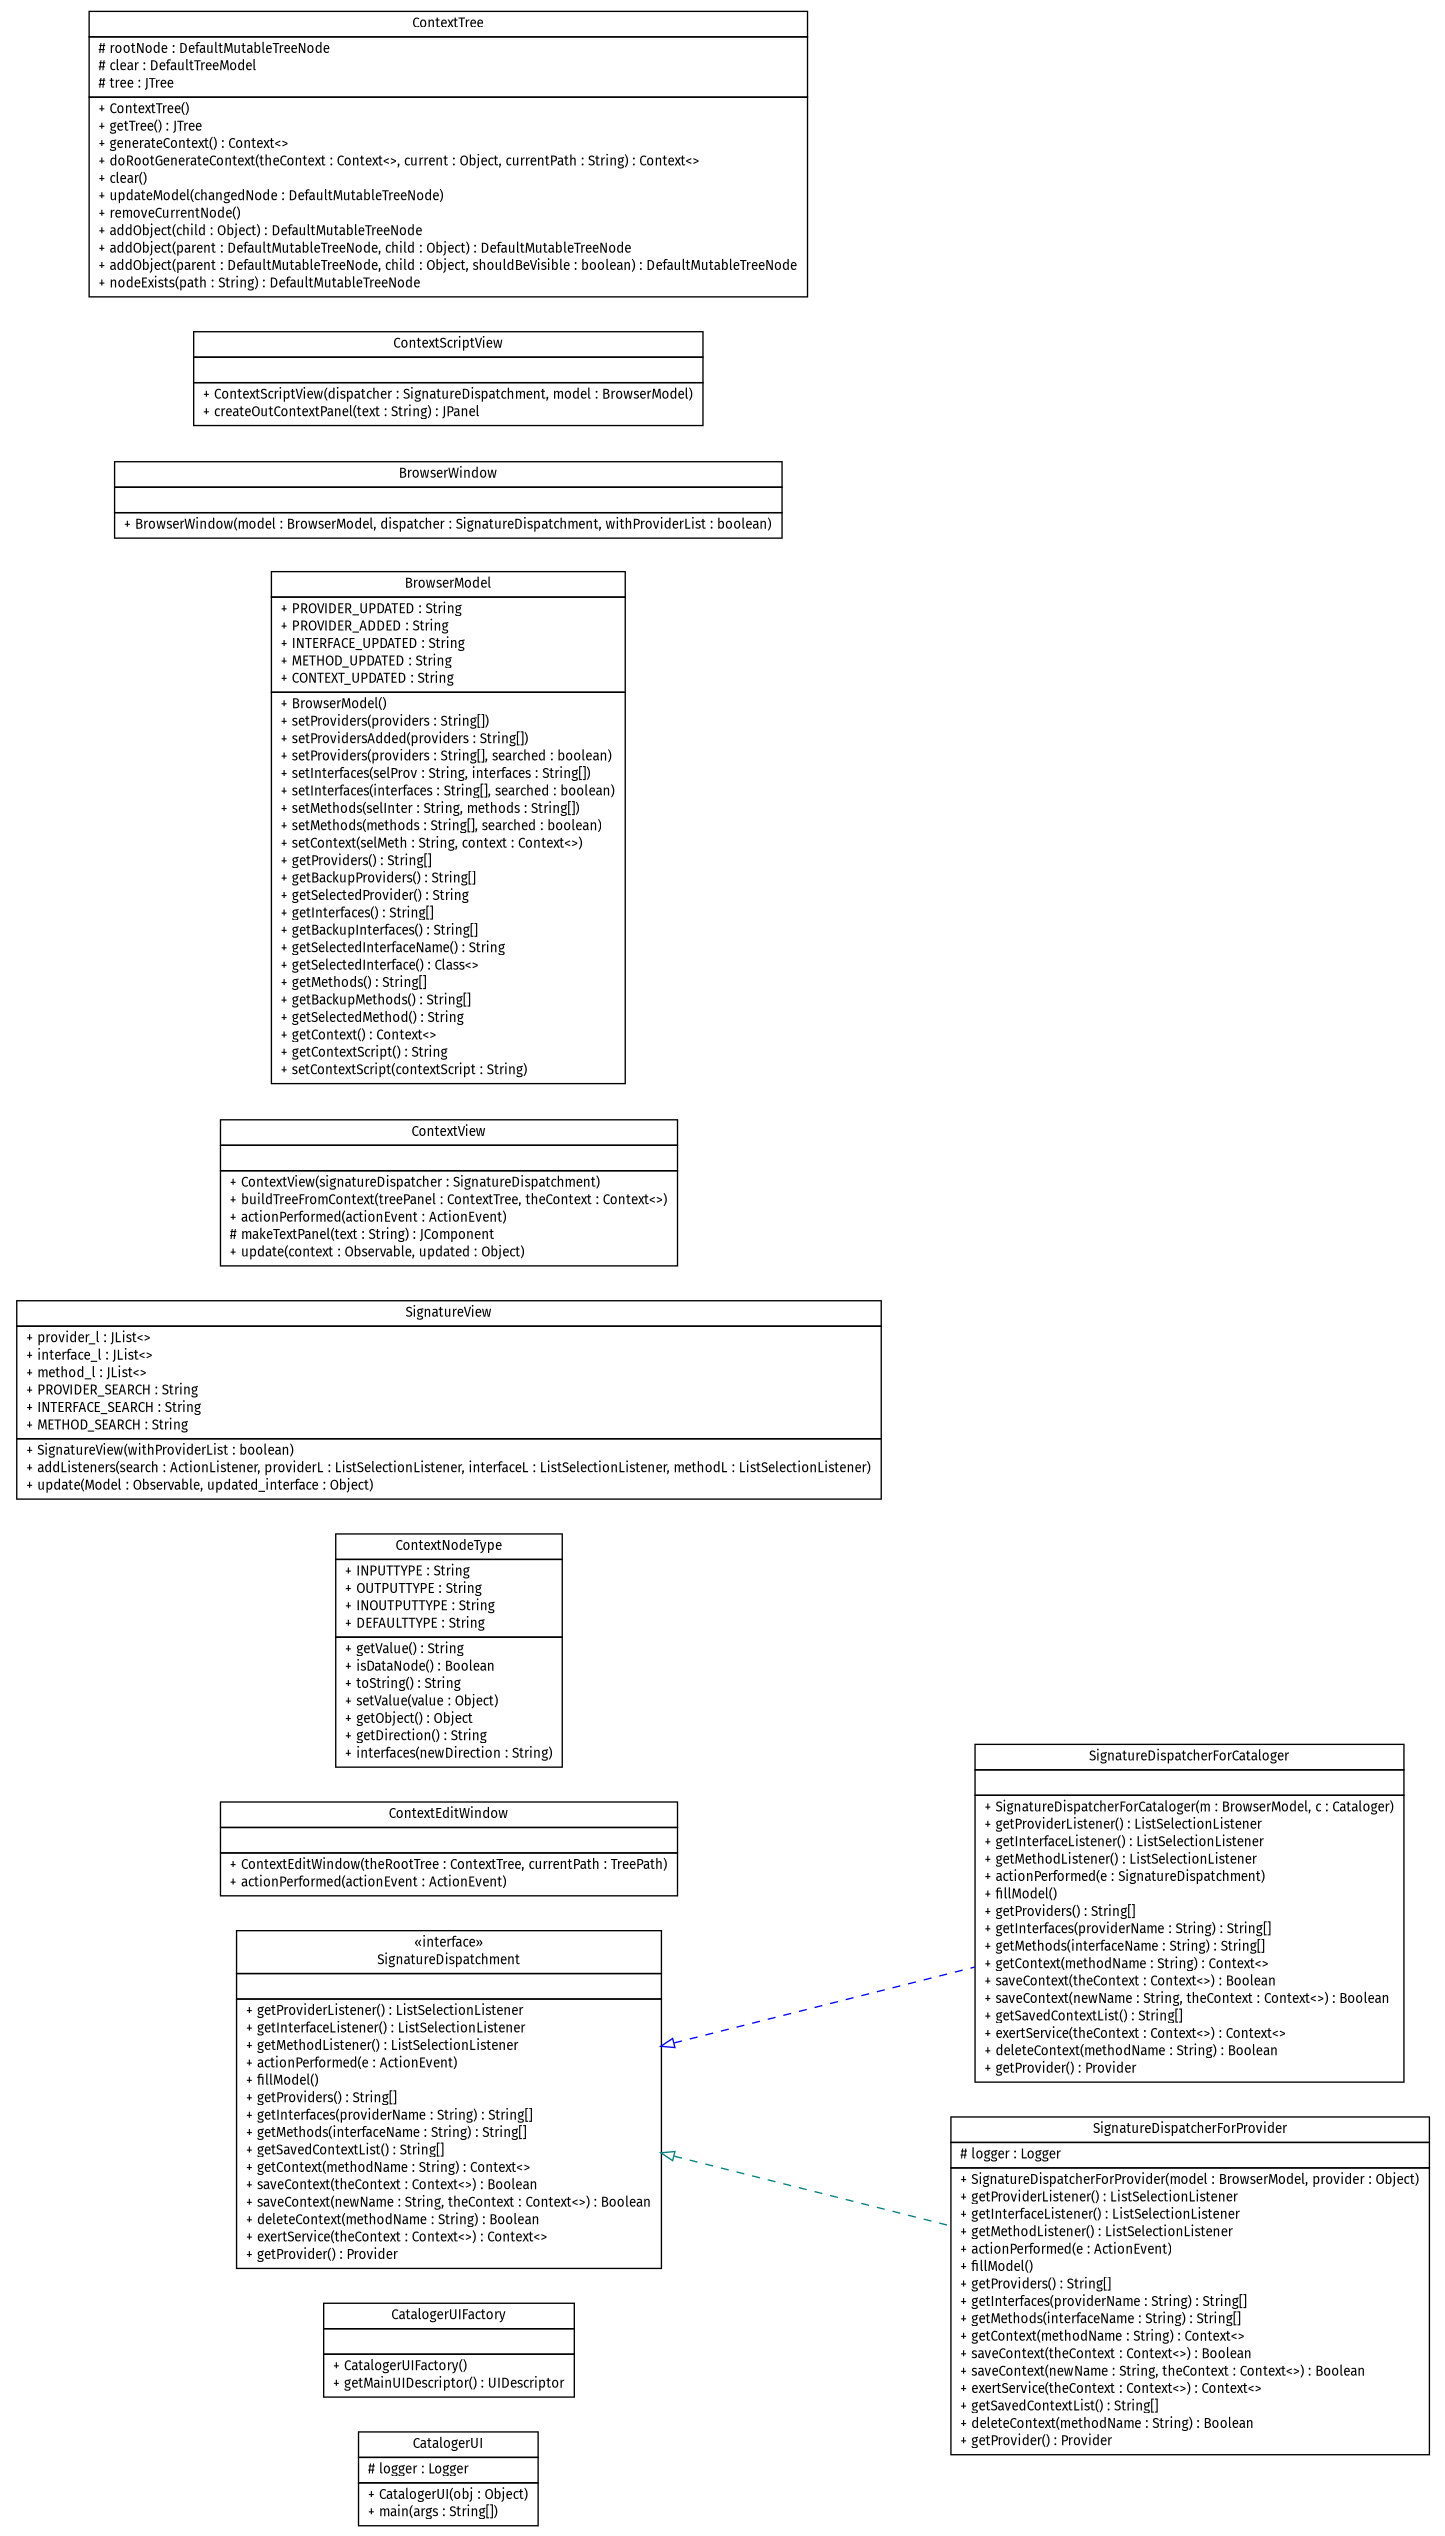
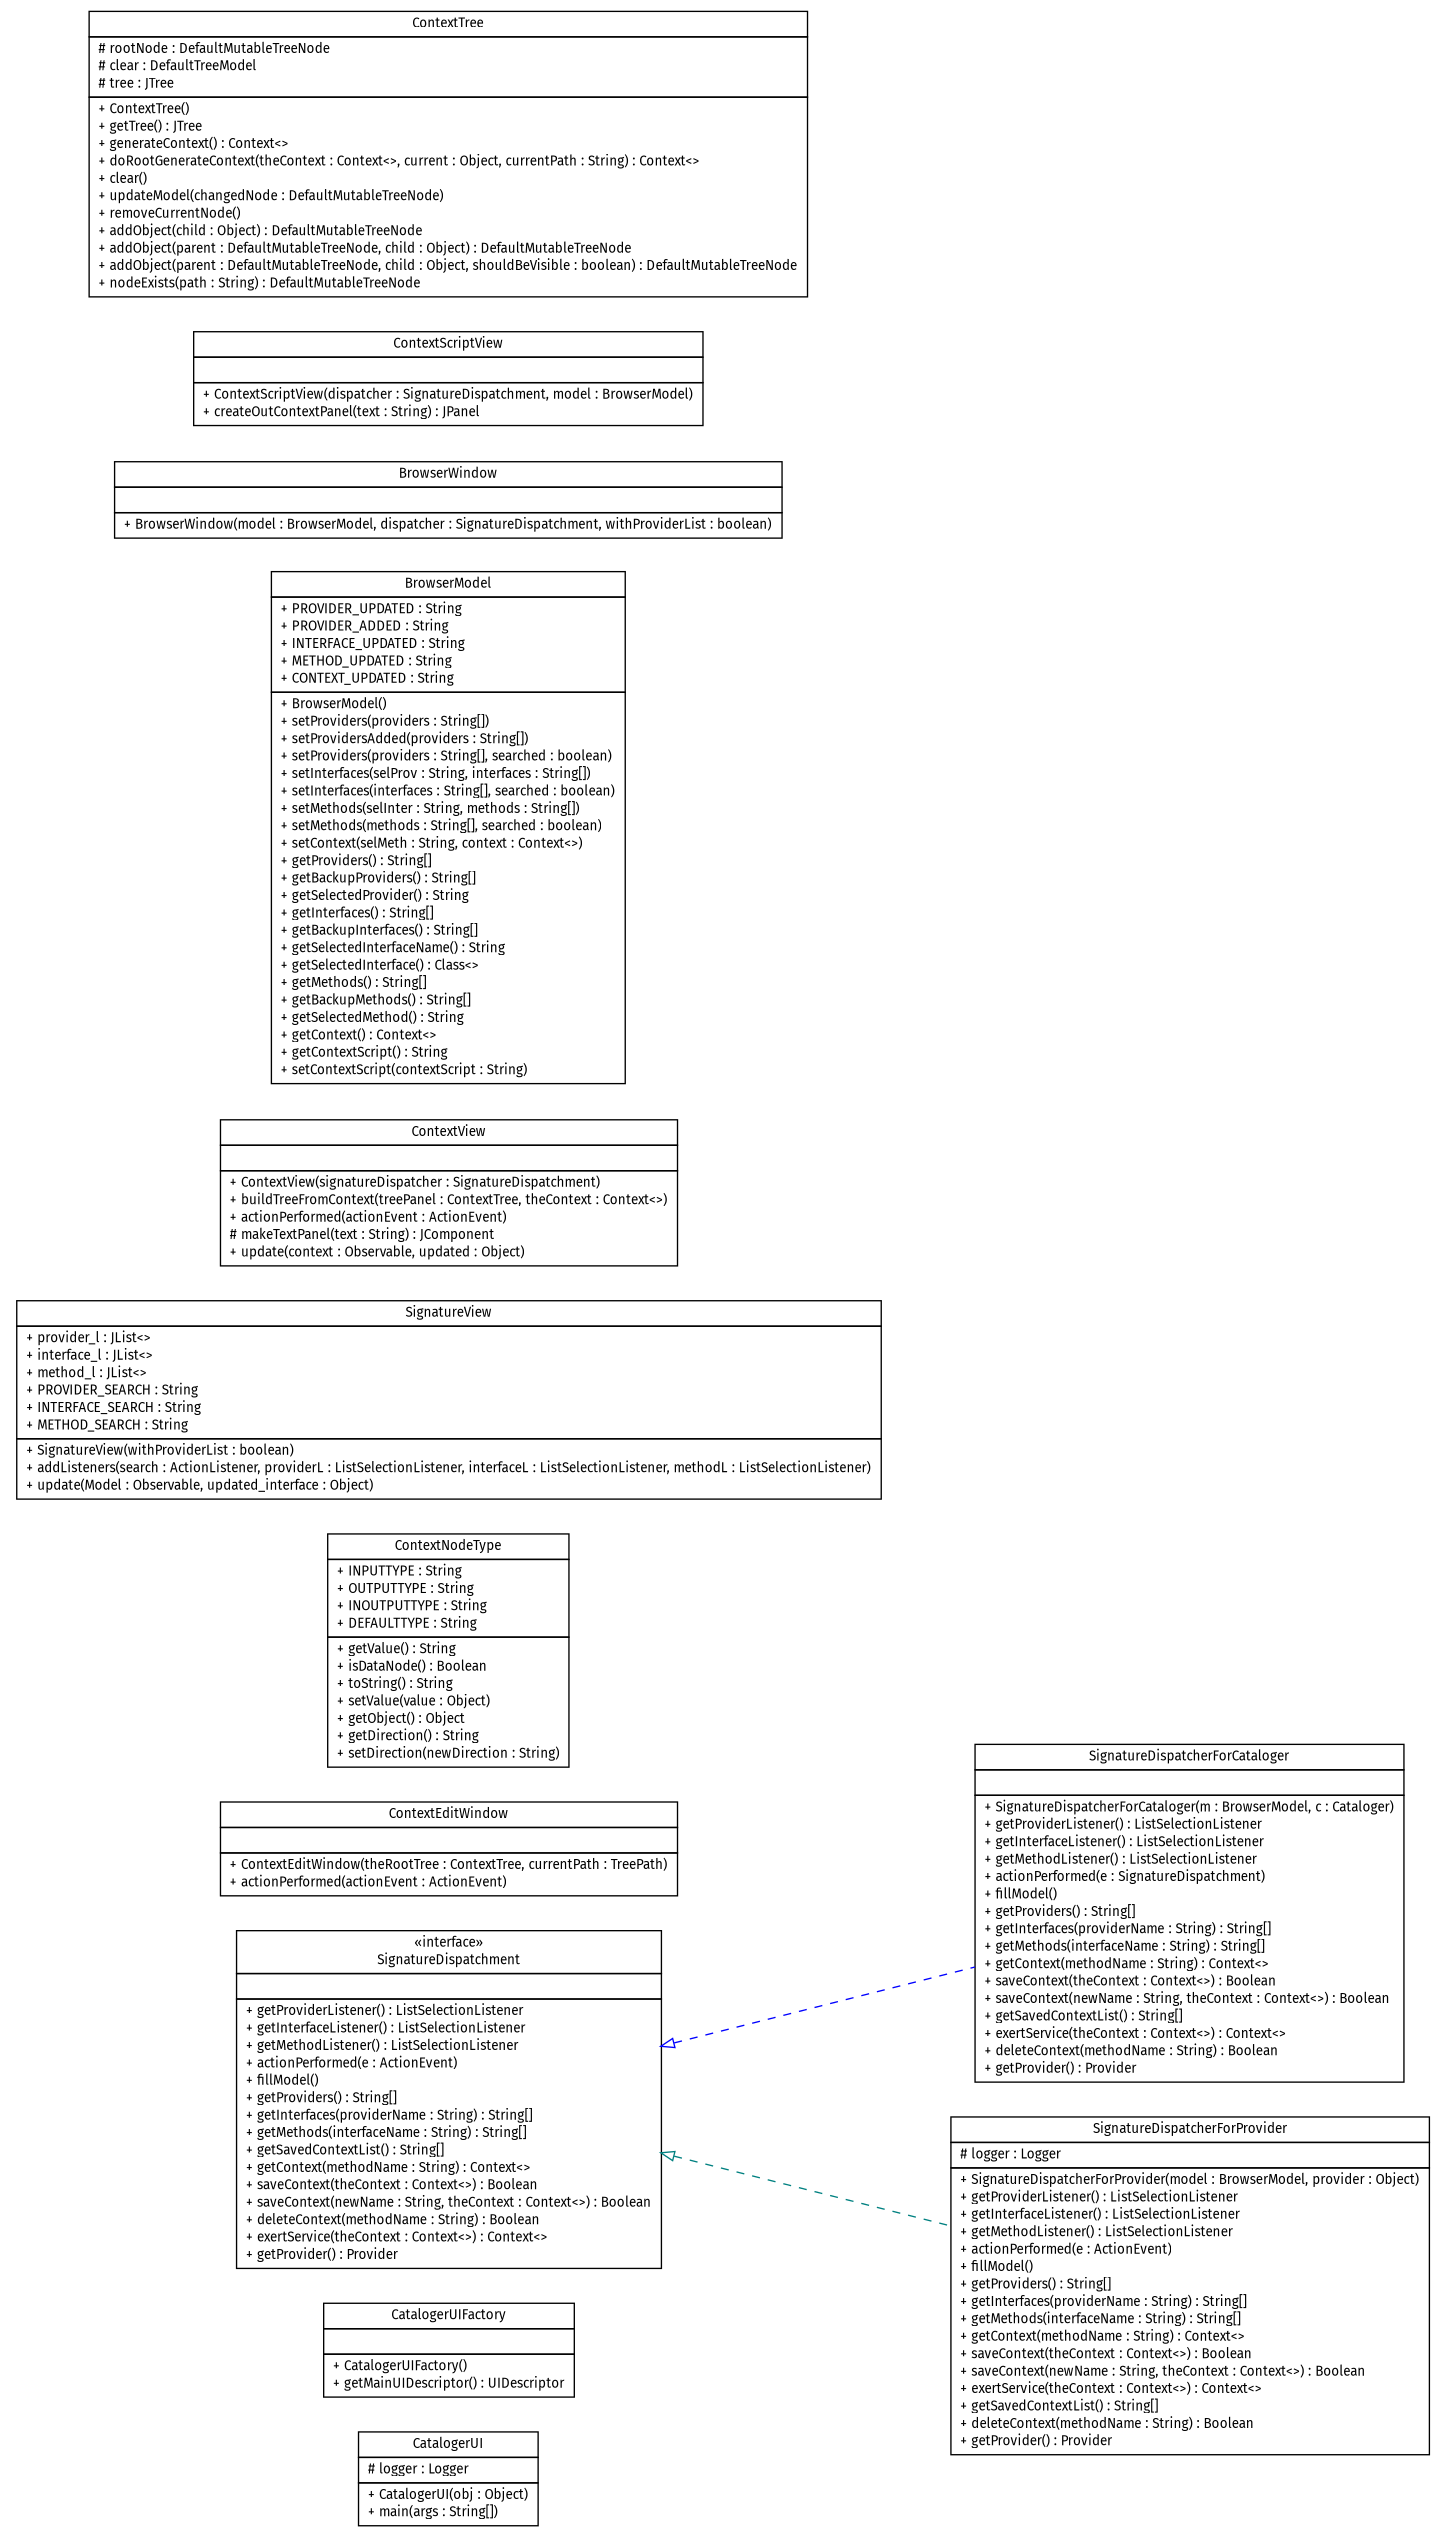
node "ContextNodeType": text "+ interfaces(newDirection : String)" -> "+ setDirection(newDirection : String)"
